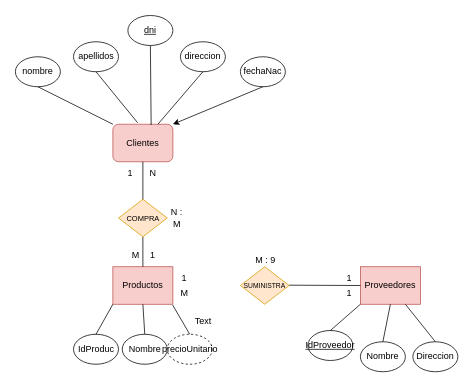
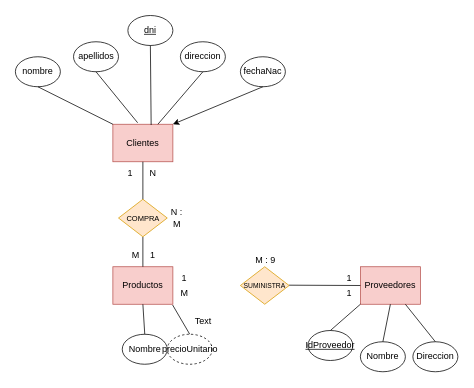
node "Clientes": shape rounded rectangle -> rectangle
edge "Productos" -- "IdProduc": removed
node "IdProduc": removed
